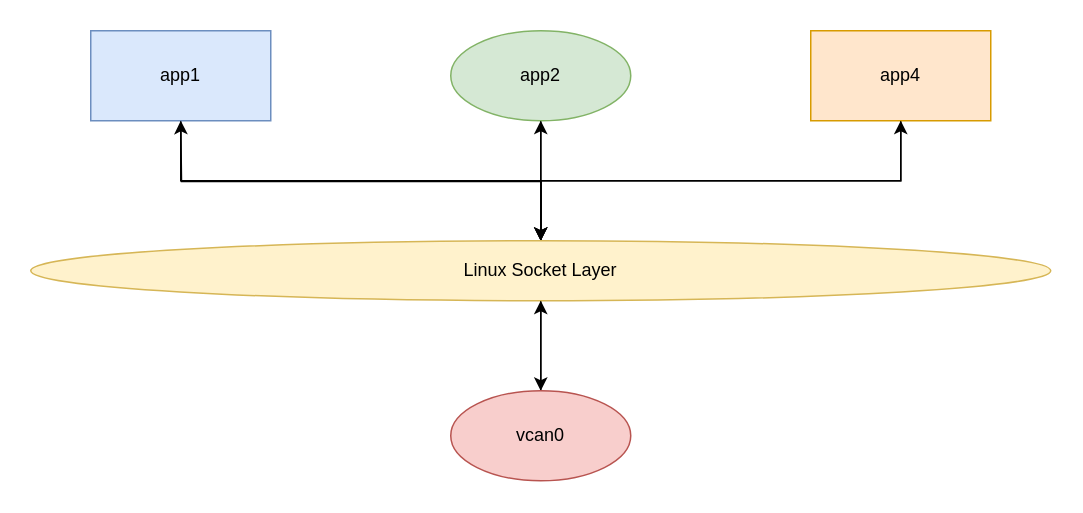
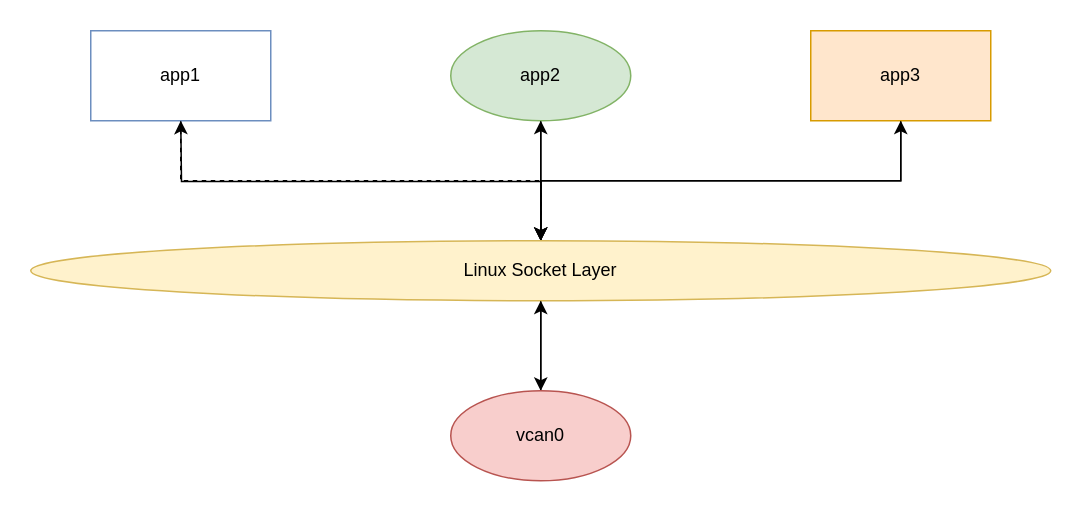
node "app1": fillcolor #dae8fc -> #ffffff
node "app4": label "app4" -> "app3"
edge "app1" -> "Linux Socket Layer": style solid -> dashed
